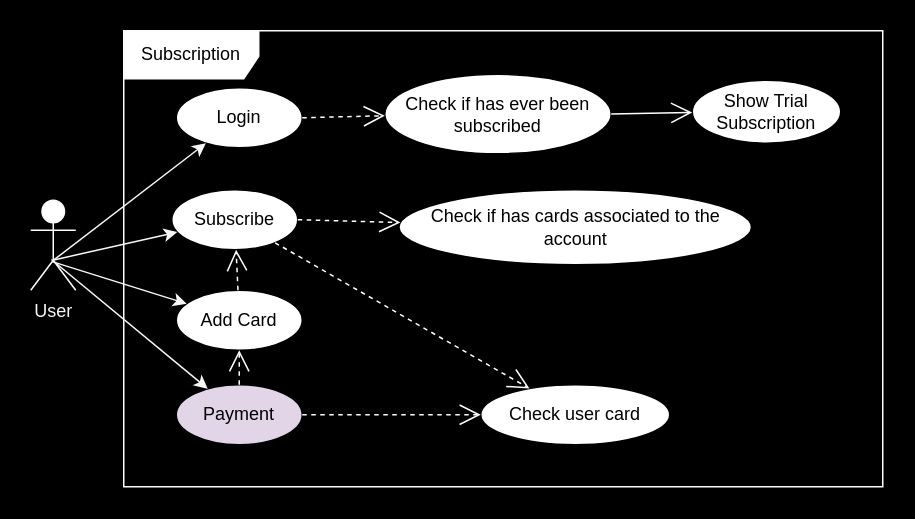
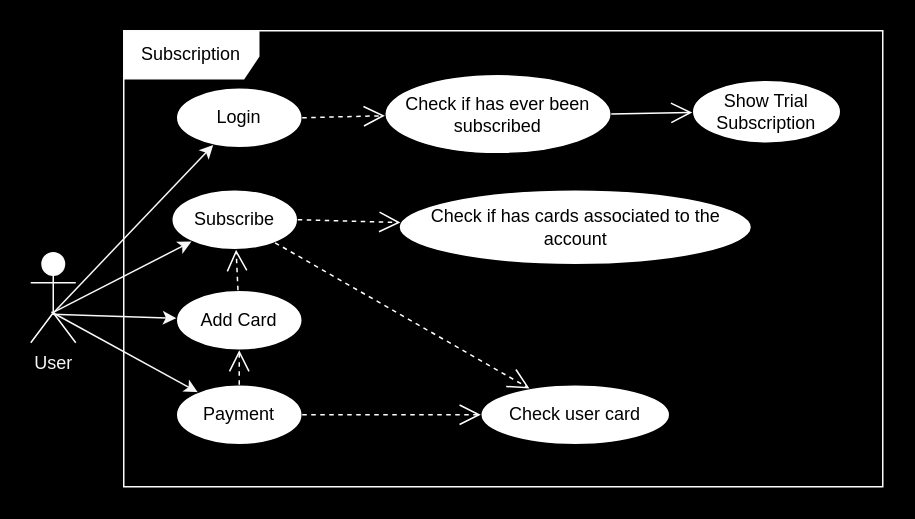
node "User": moved (53, 245) -> (53, 298)
node "Payment": fillcolor #e1d5e7 -> #ffffff
